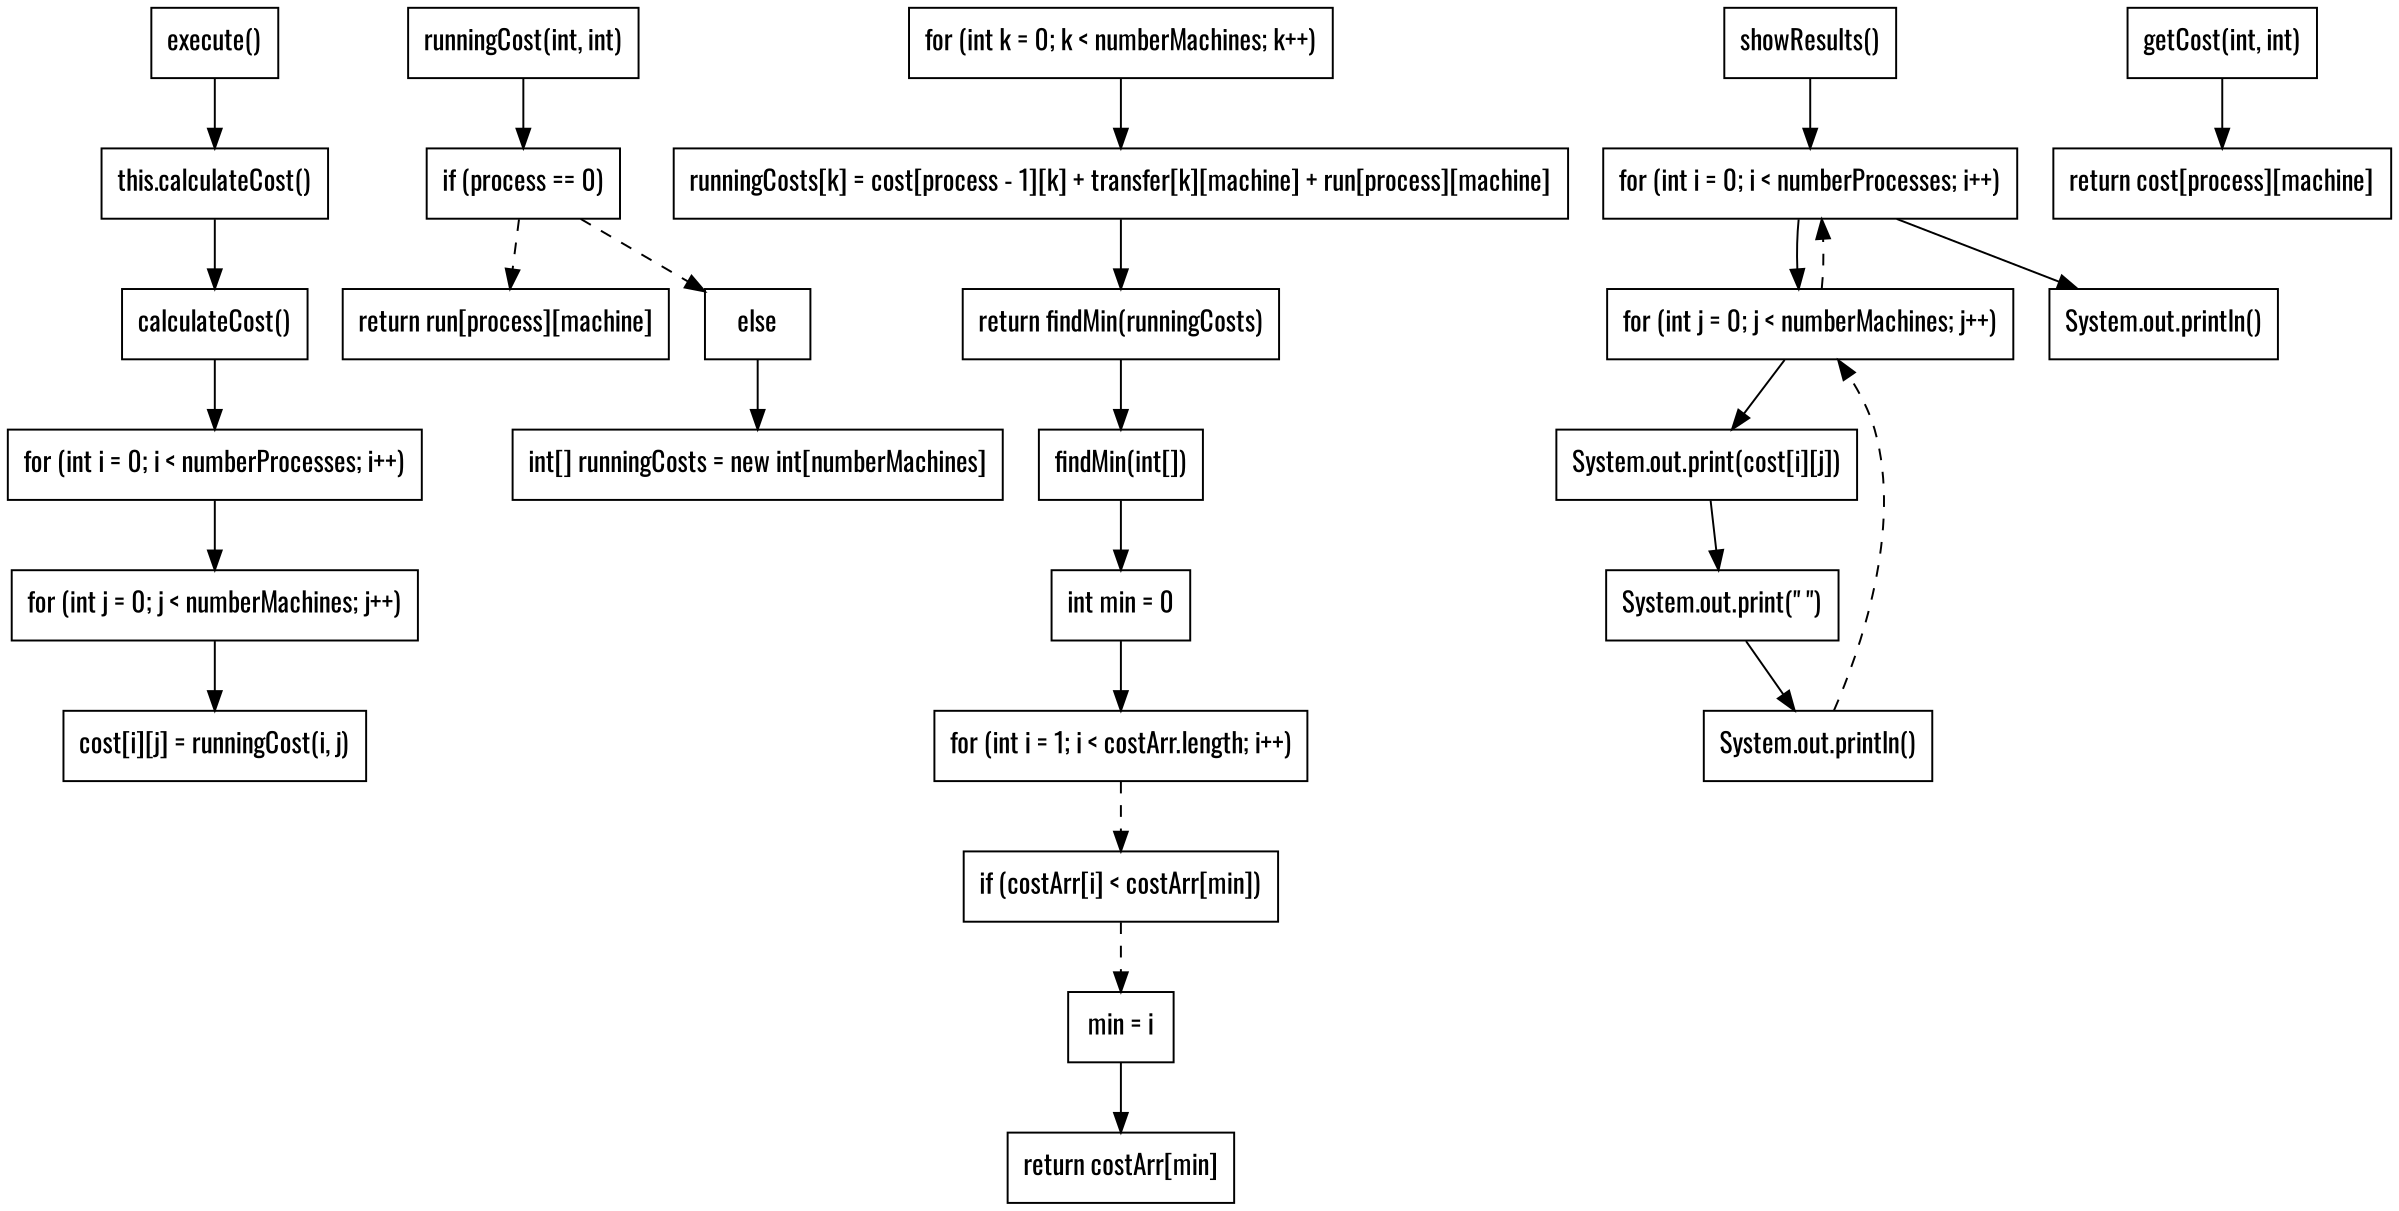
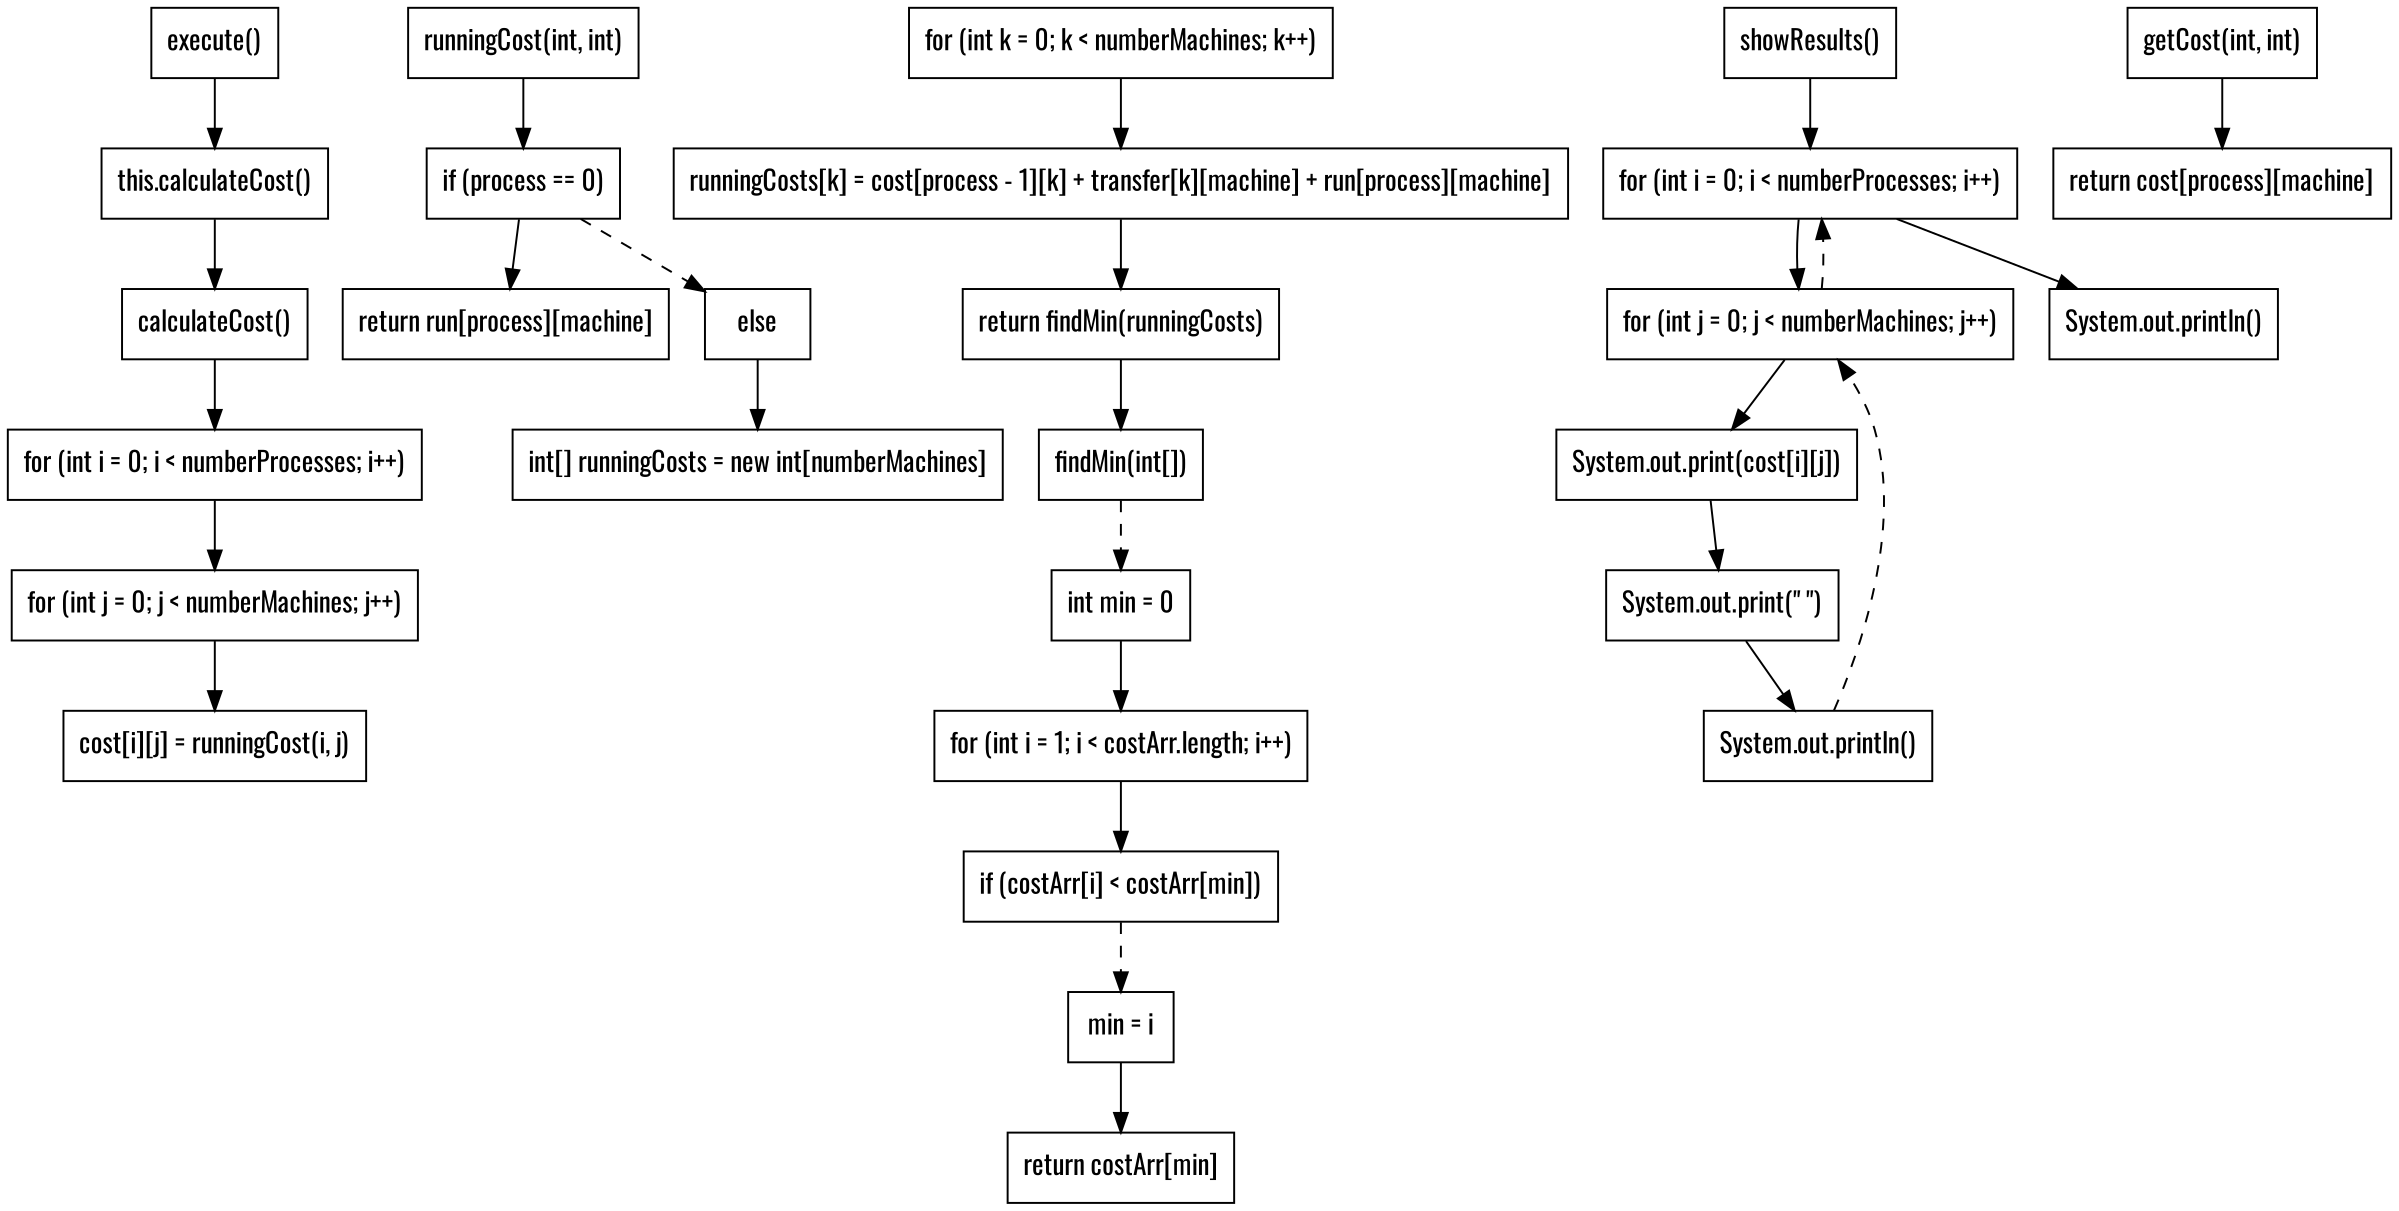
edge "if (process == 0)" -> "return run[process][machine]": style dashed -> solid
edge "findMin(int[])" -> "int min = 0": style solid -> dashed
edge "for (int i = 1; i < costArr.length; i++)" -> "if (costArr[i] < costArr[min])": style dashed -> solid
